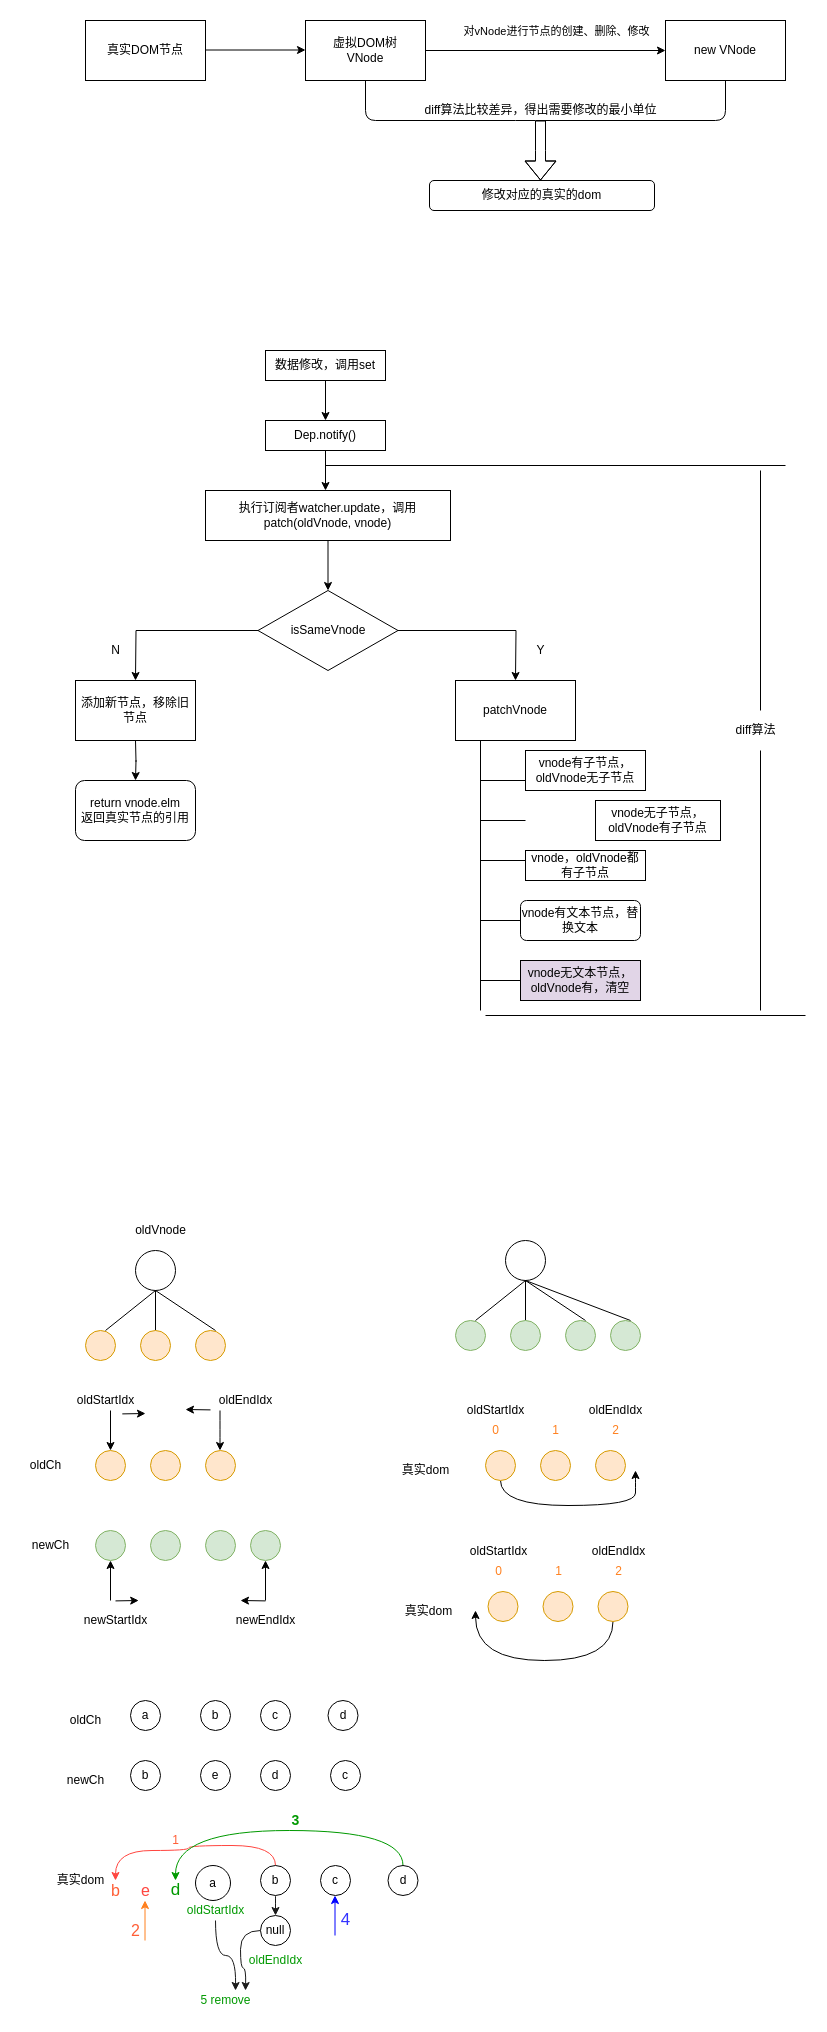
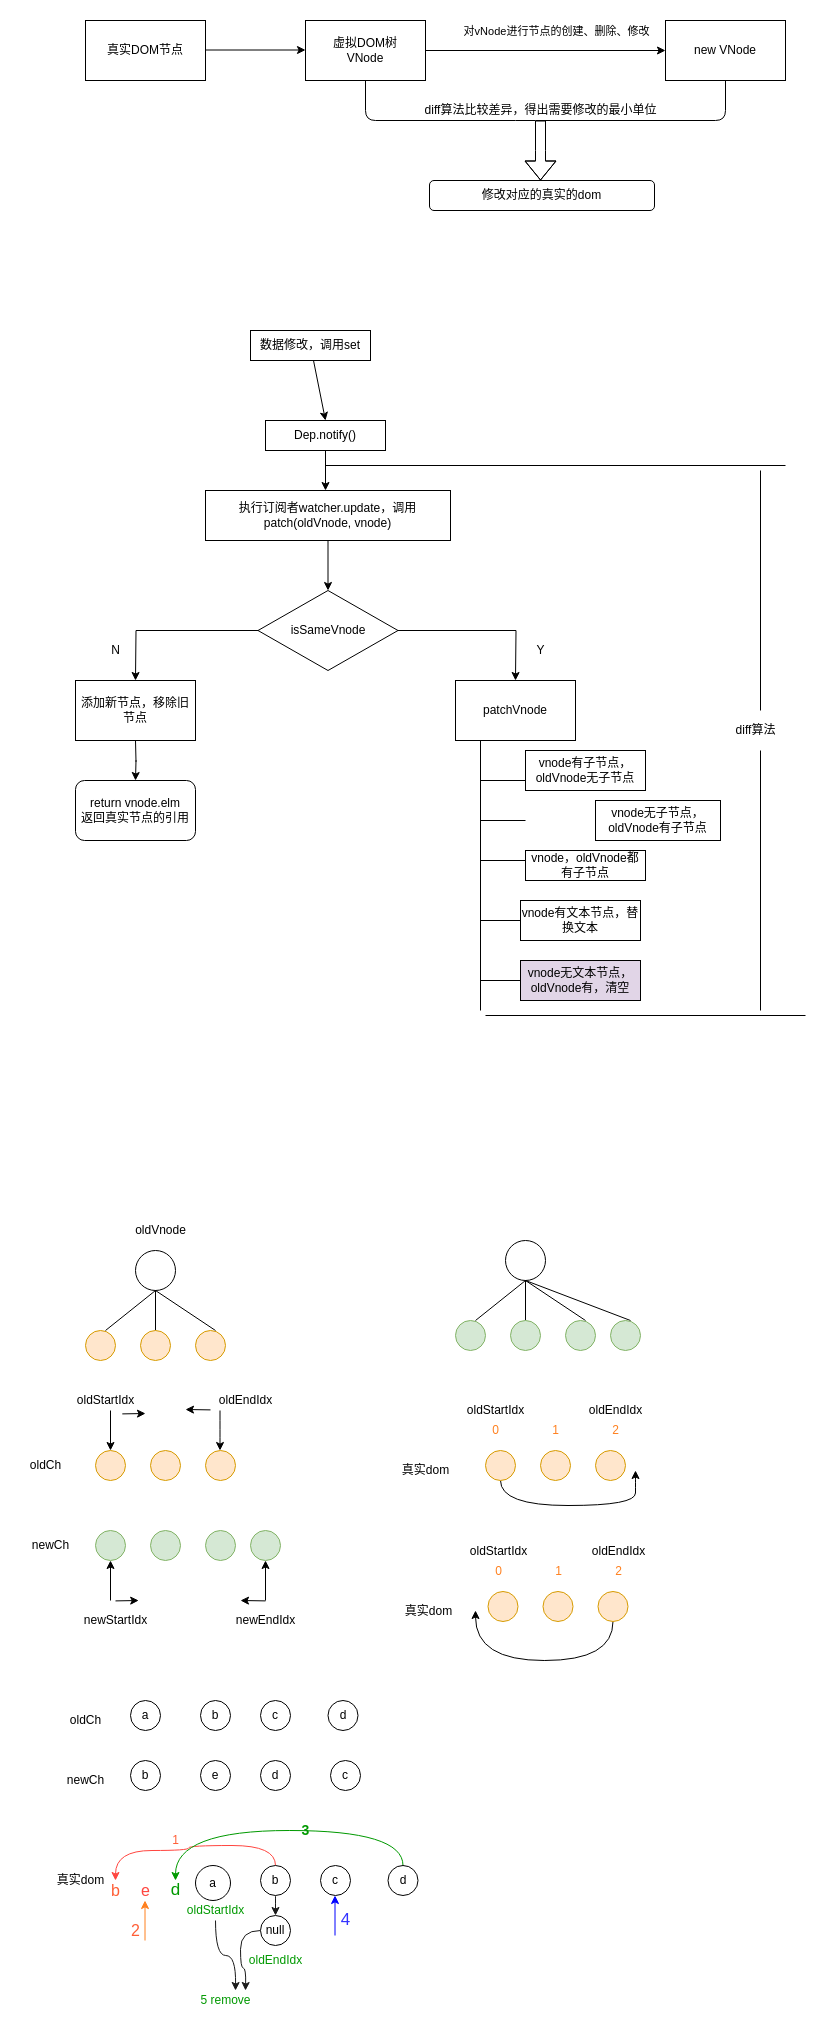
node "数据修改，调用set": moved (326, 366) -> (311, 346)
node "vnode有文本节点，替换文本": shape rounded rectangle -> rectangle
node "3": moved (296, 1821) -> (306, 1831)
